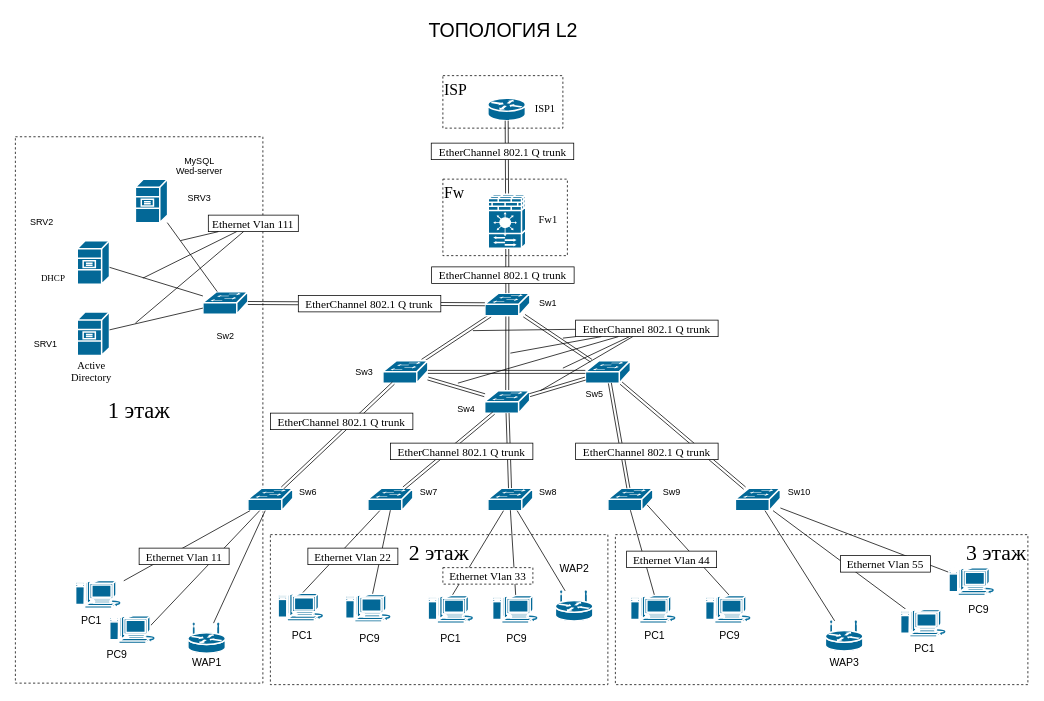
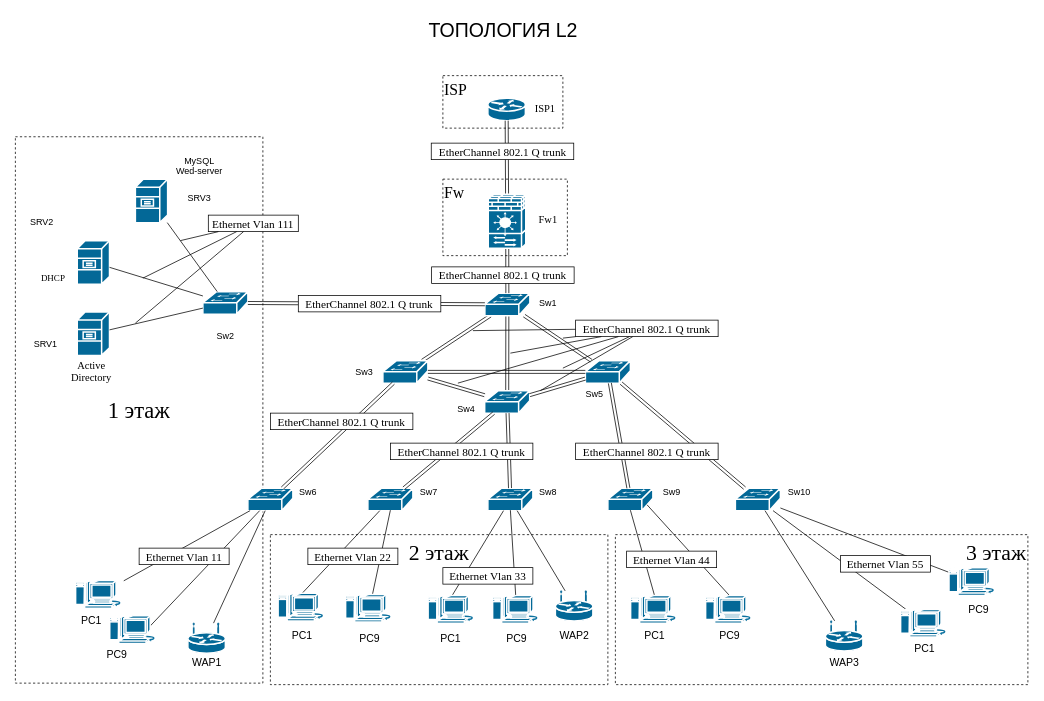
node "WAP2": moved (574, 568) -> (574, 636)
node "Ethernet Vlan 33": style dashed -> solid
